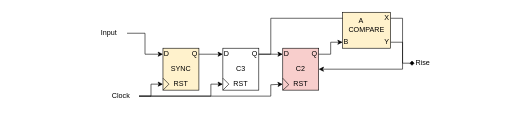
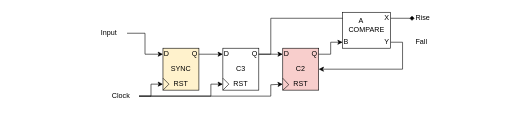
node "COMPARE": fillcolor #fff2cc -> #ffffff
node "Fall": added
node "Rise": moved (427, 63) -> (427, 18)
